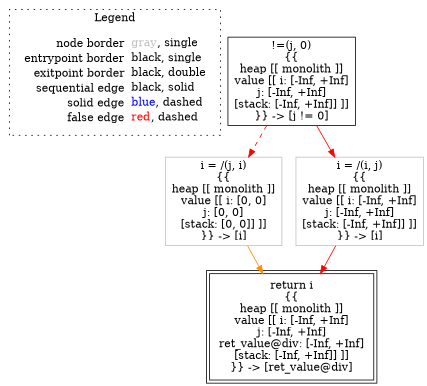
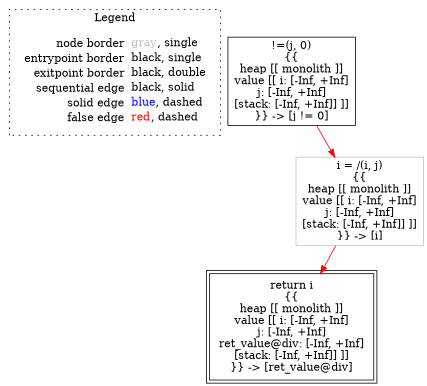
node "i = /(j, i)": removed
